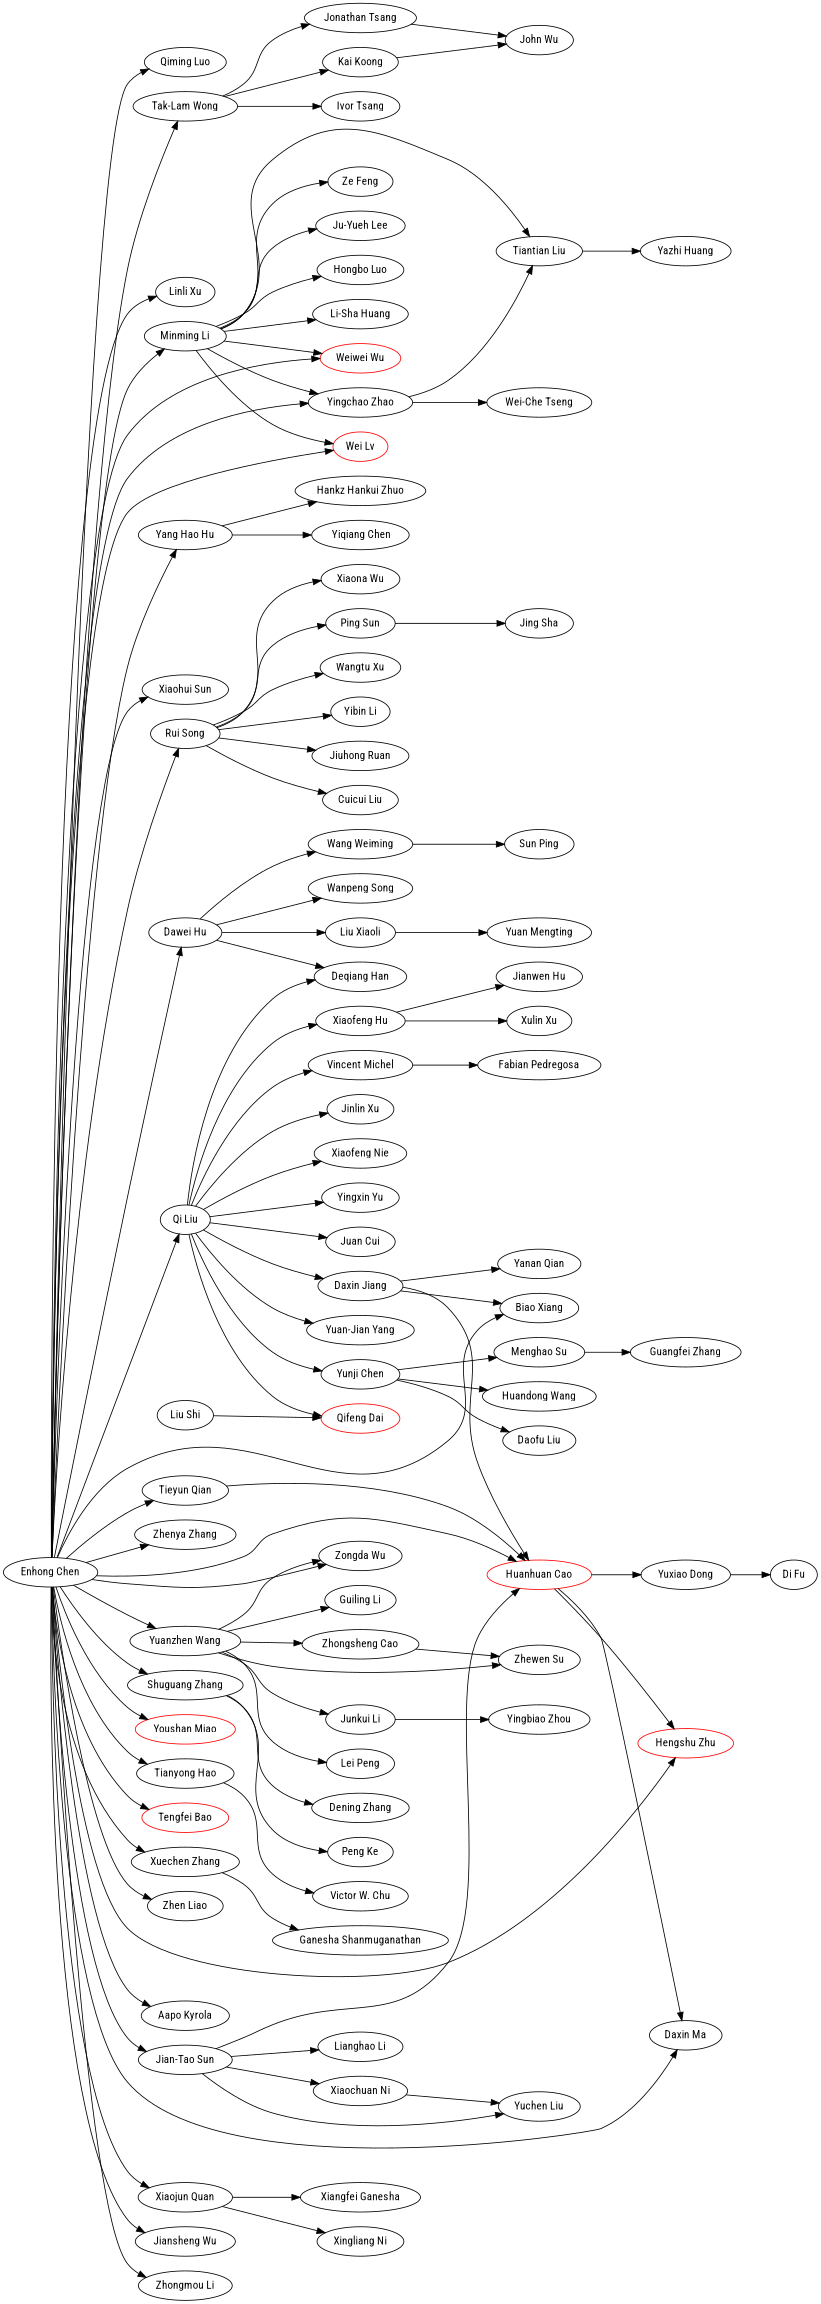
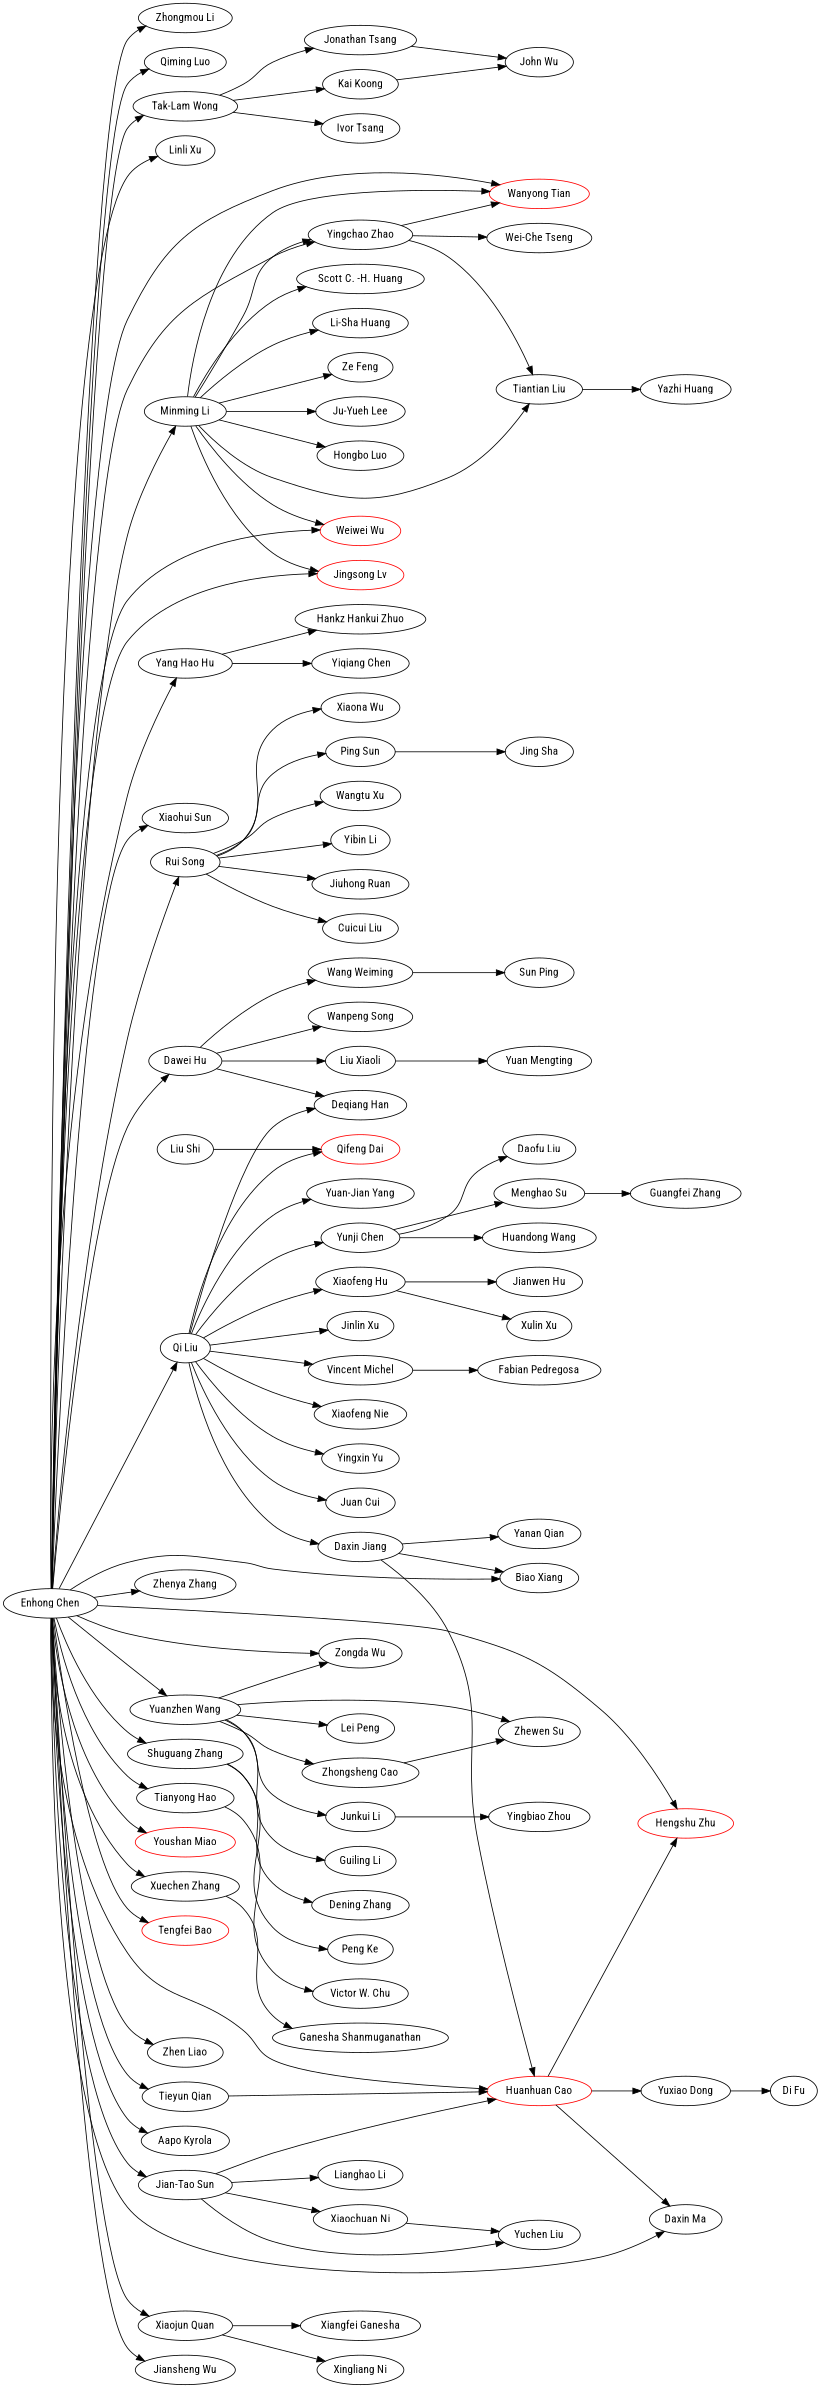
node "Wanyong Tian": added
node "Scott C. -H. Huang": added
node "Wei Lv": label "Wei Lv" -> "Jingsong Lv"
